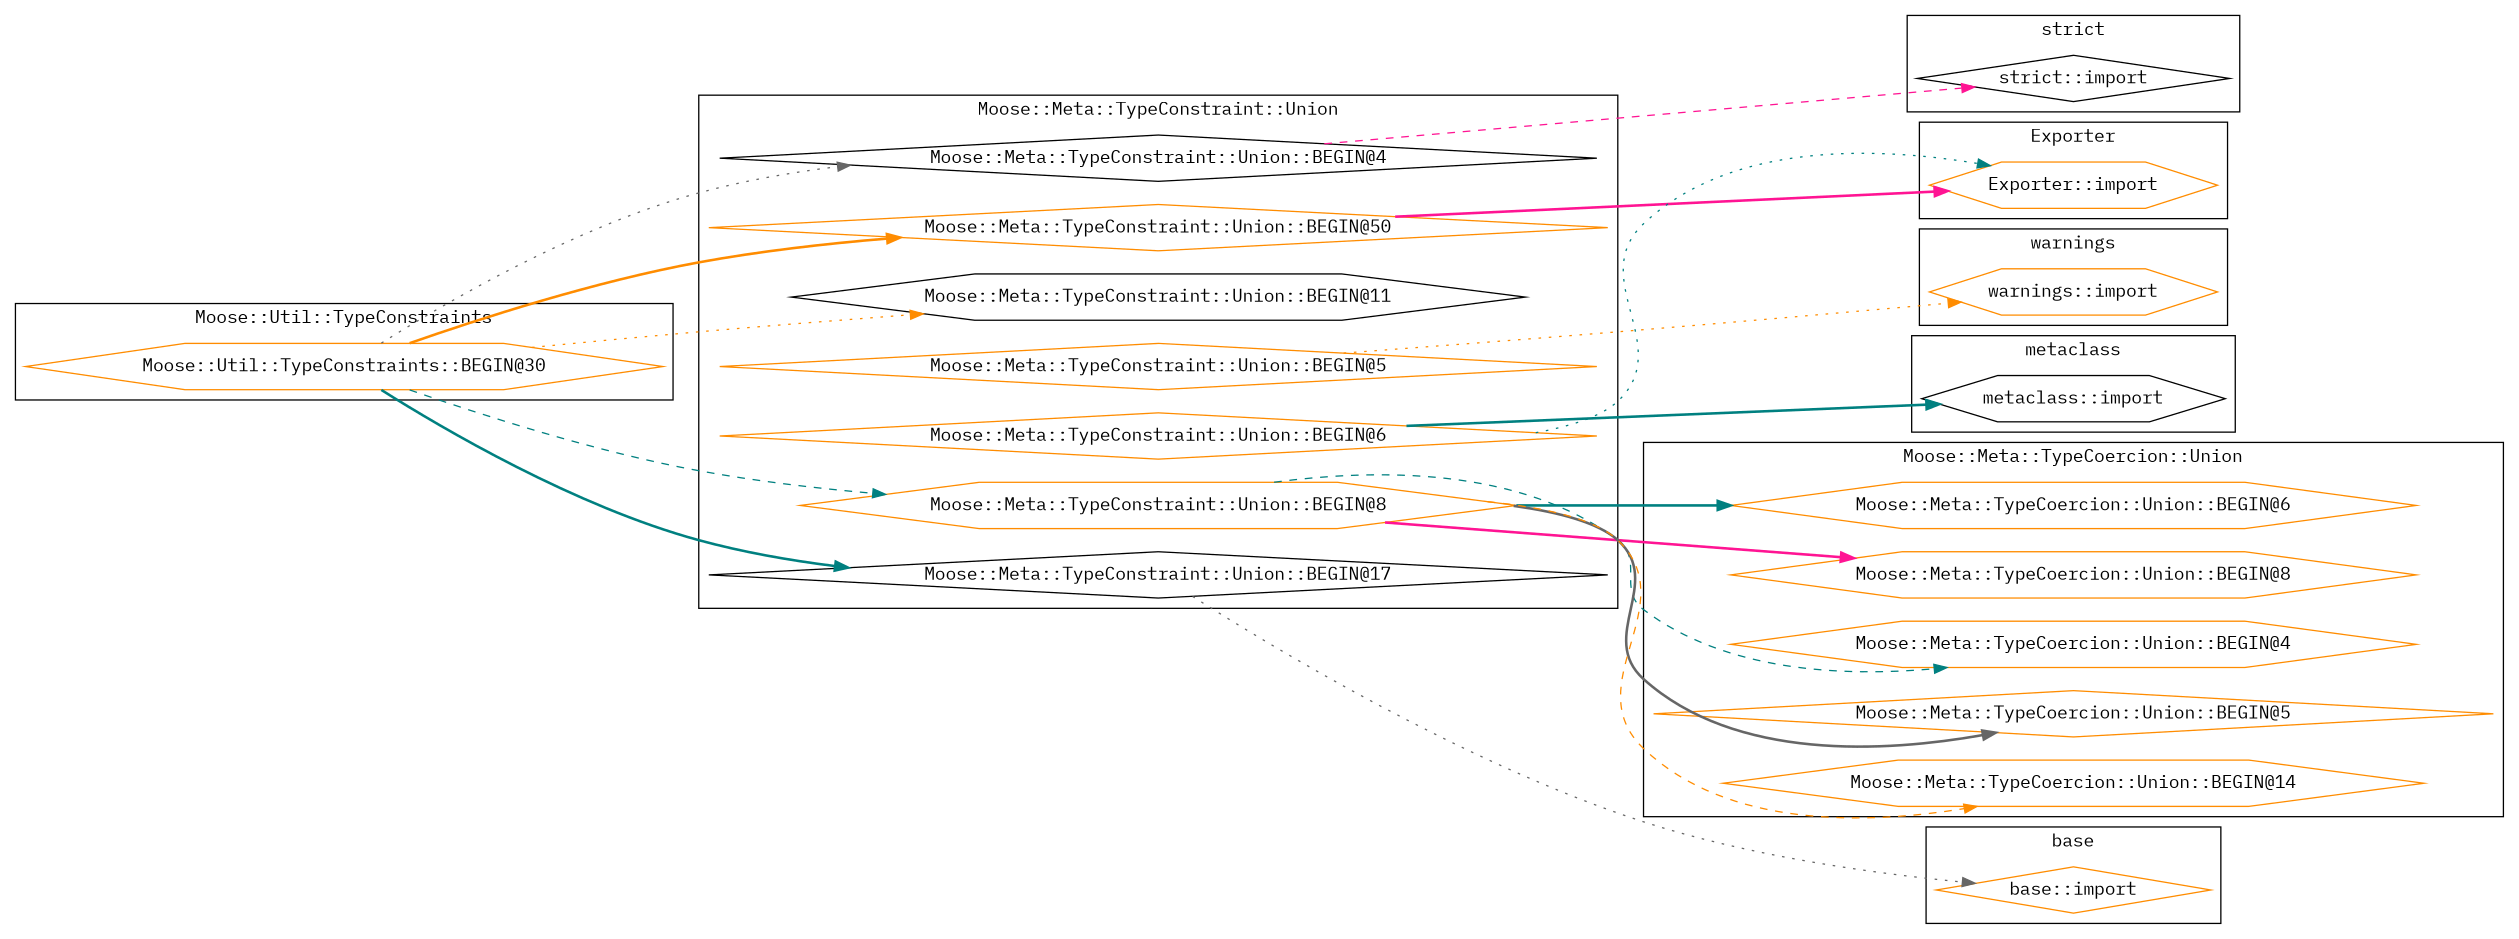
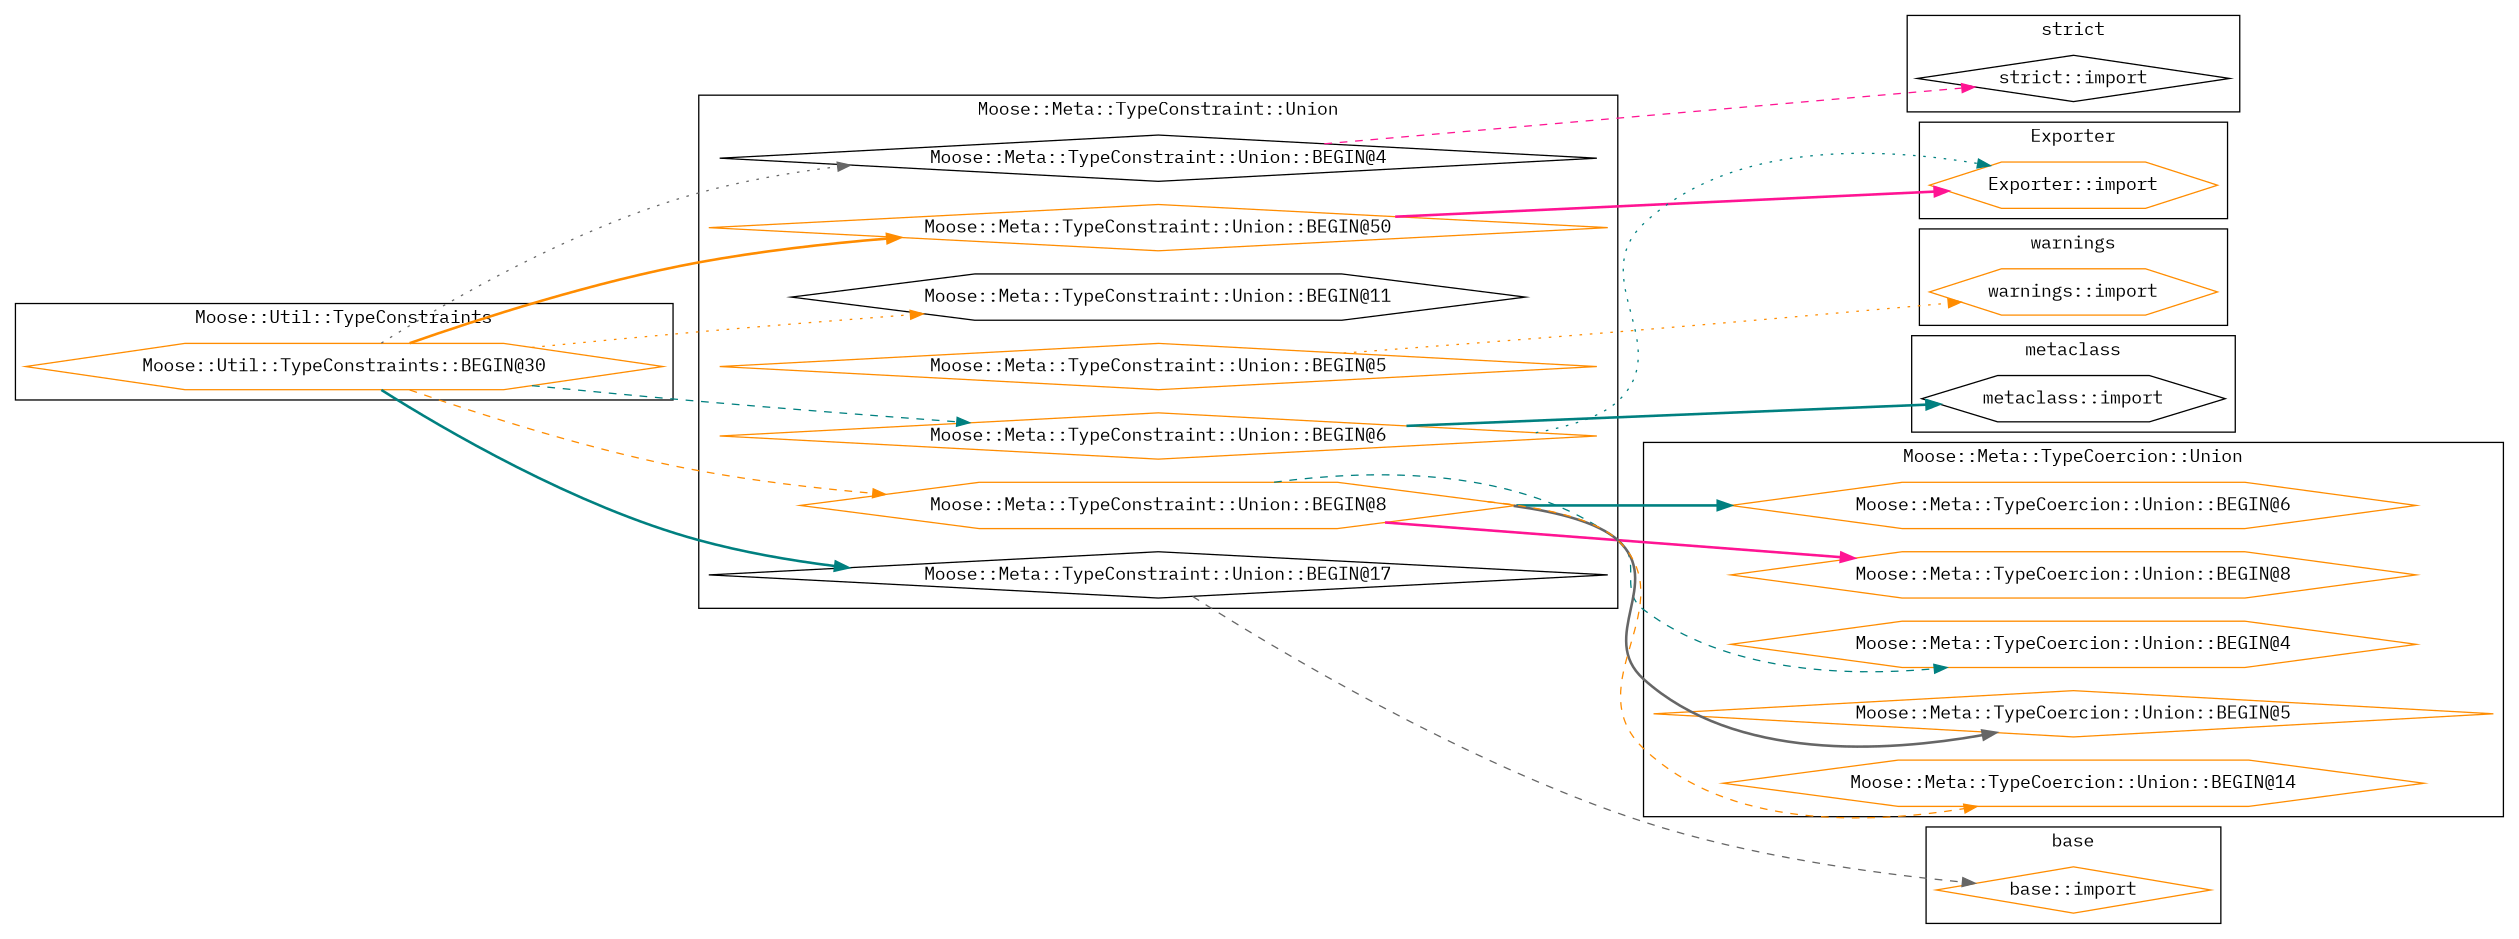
edge "Moose::Util::TypeConstraints::BEGIN@30" -> "Moose::Meta::TypeConstraint::Union::BEGIN@6": added
edge "Moose::Util::TypeConstraints::BEGIN@30" -> "Moose::Meta::TypeConstraint::Union::BEGIN@8": color teal -> darkorange
edge "Moose::Meta::TypeConstraint::Union::BEGIN@17" -> "base::import": style dotted -> dashed
